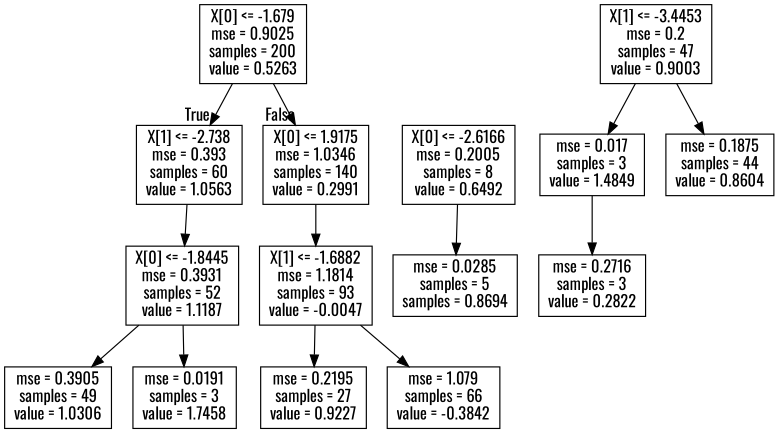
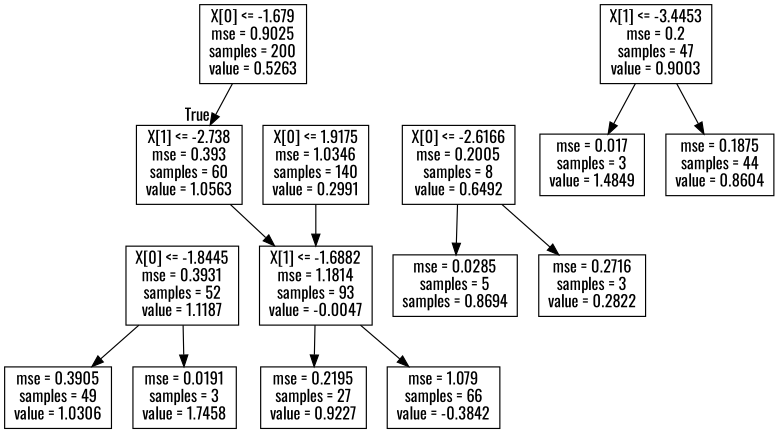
edge "X[0] <= -1.679 mse = 0.9025 samples = 200 value = 0.5263" -> "X[0] <= 1.9175 mse = 1.0346 samples = 140 value = 0.2991": removed
edge "X[1] <= -2.738 mse = 0.393 samples = 60 value = 1.0563" -> "X[0] <= -1.8445 mse = 0.3931 samples = 52 value = 1.1187": now "X[1] <= -2.738 mse = 0.393 samples = 60 value = 1.0563" -> "X[1] <= -1.6882 mse = 1.1814 samples = 93 value = -0.0047"
edge "mse = 0.017 samples = 3 value = 1.4849" -> "mse = 0.2716 samples = 3 value = 0.2822": now "X[0] <= -2.6166 mse = 0.2005 samples = 8 value = 0.6492" -> "mse = 0.2716 samples = 3 value = 0.2822"
